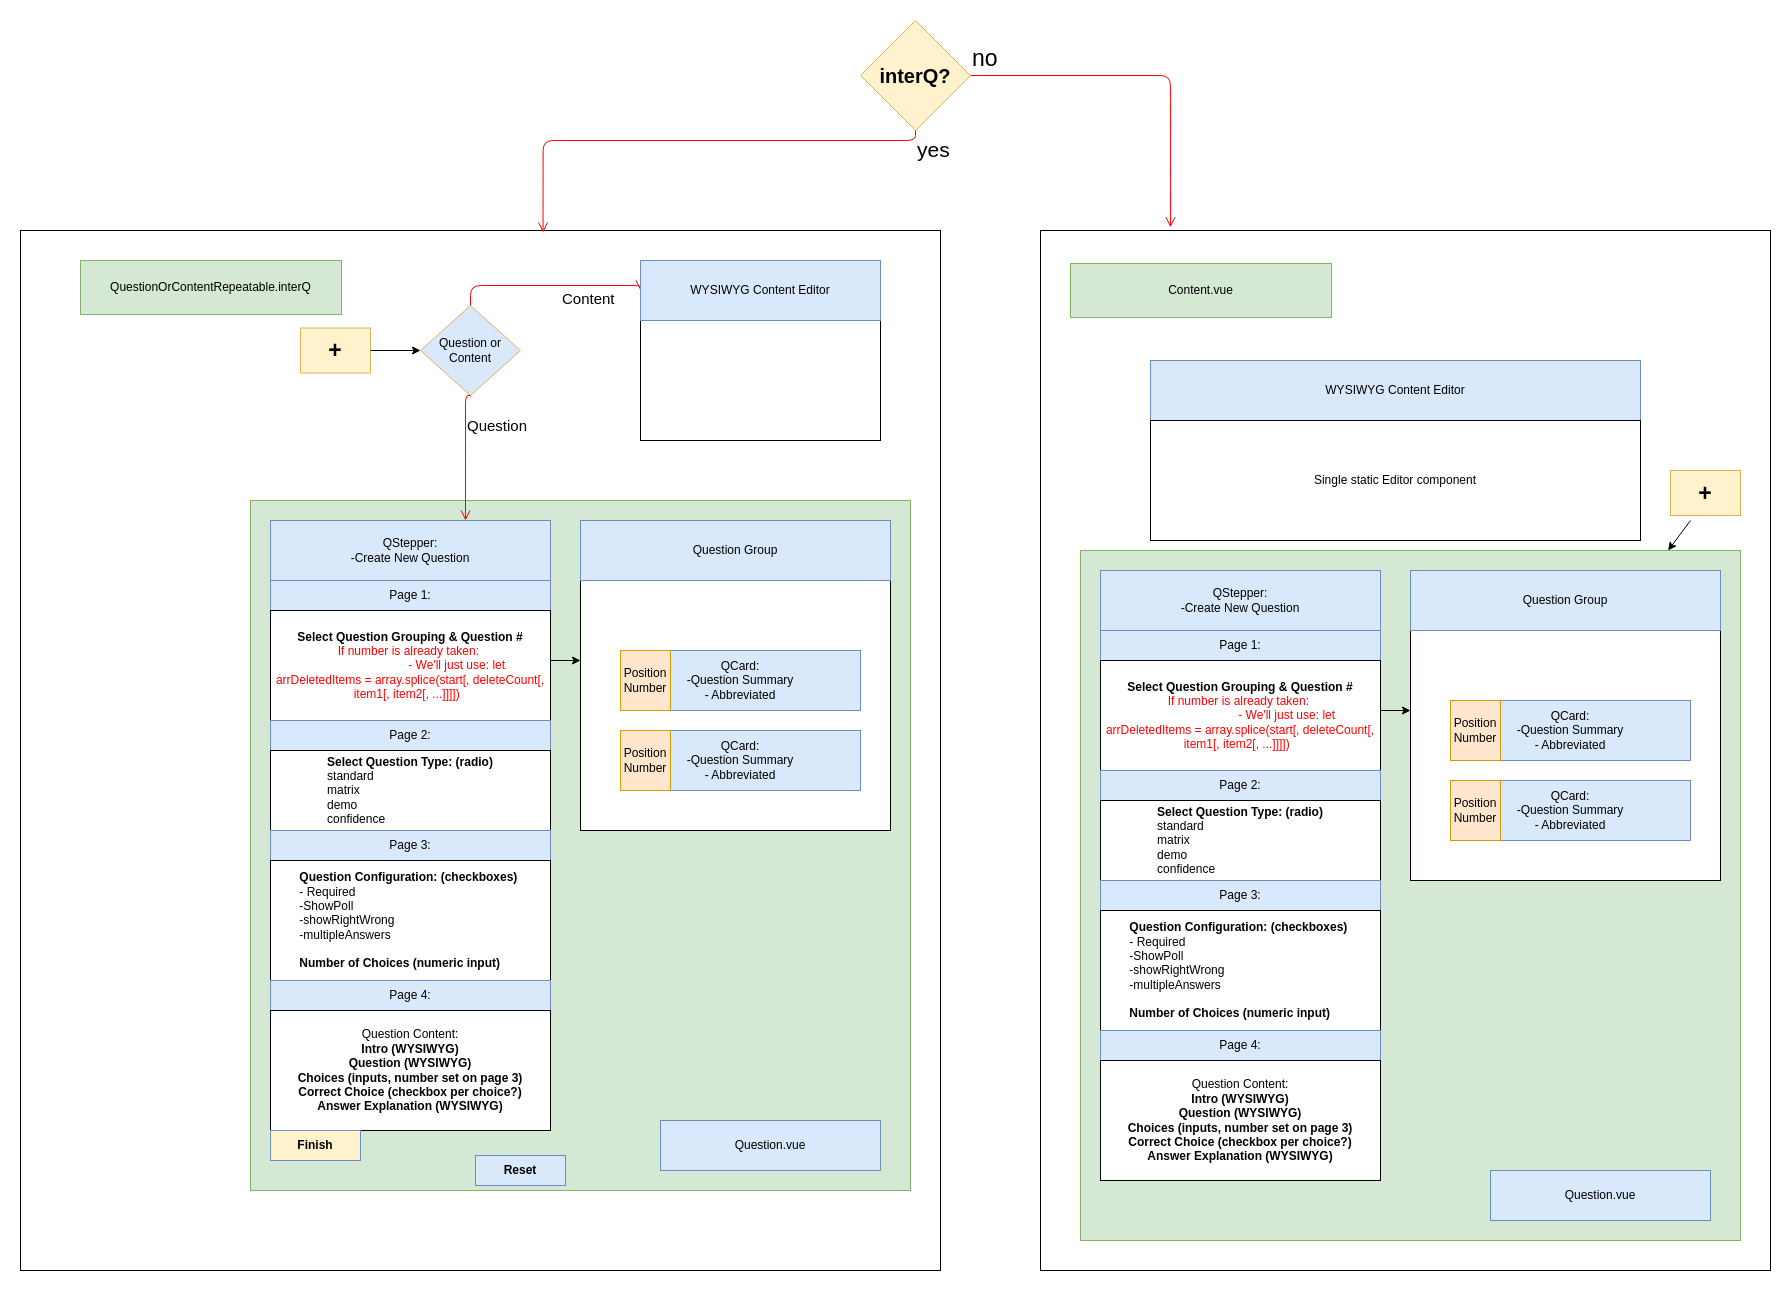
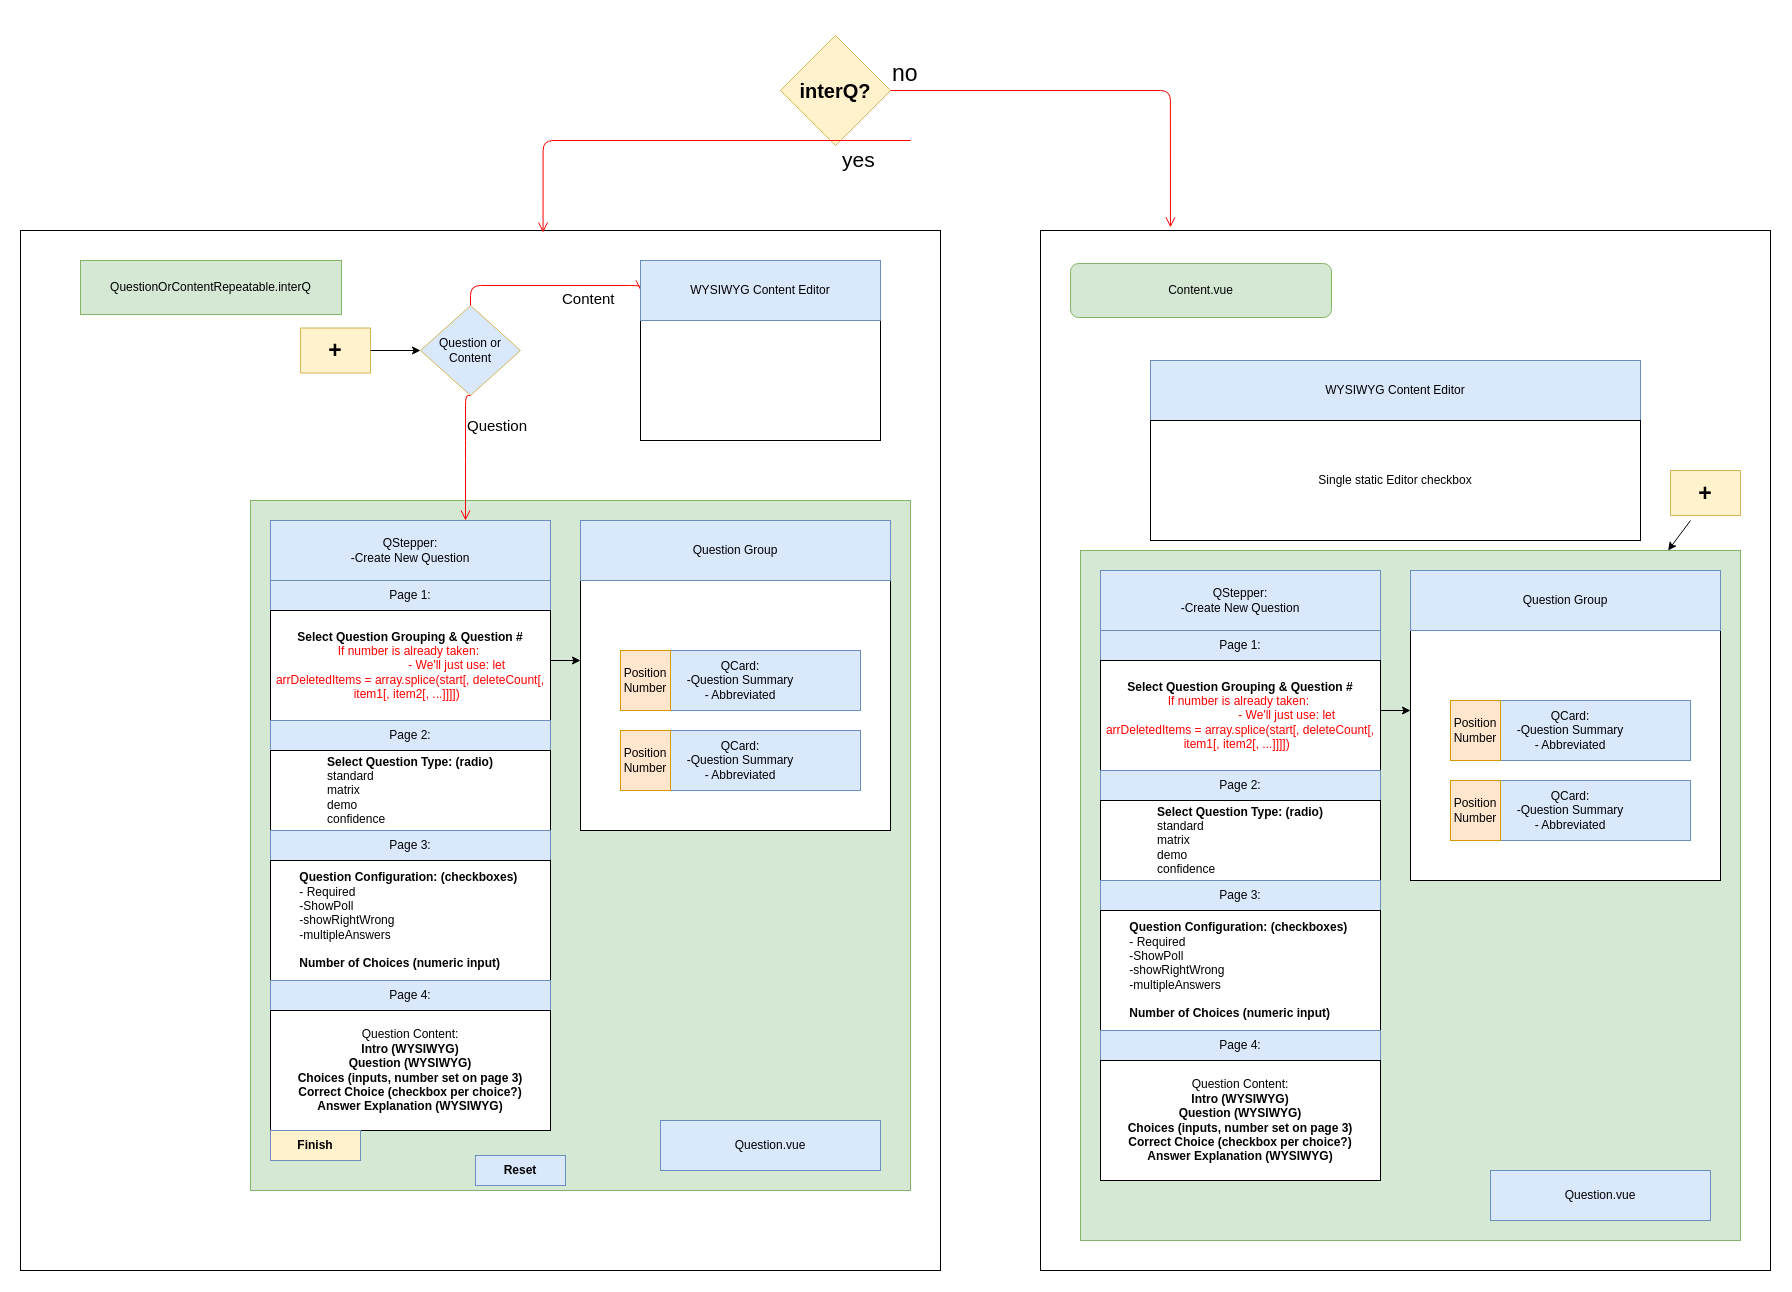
node "interQ?": moved (916, 76) -> (836, 91)
node "Content.vue": shape rectangle -> rounded rectangle
node "Single static Editor component": label "Single static Editor component" -> "Single static Editor checkbox"
